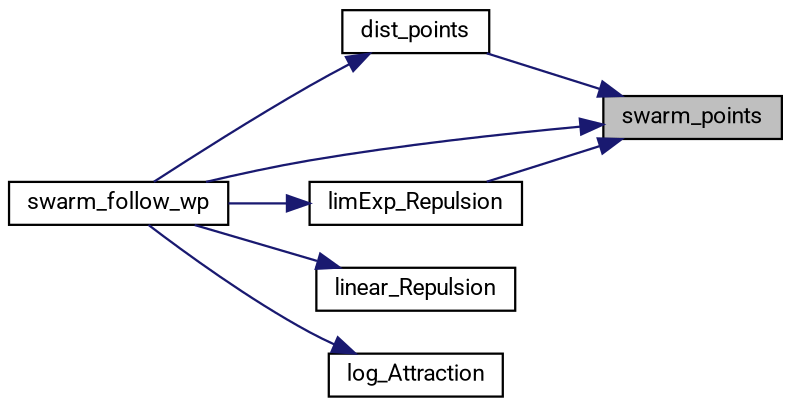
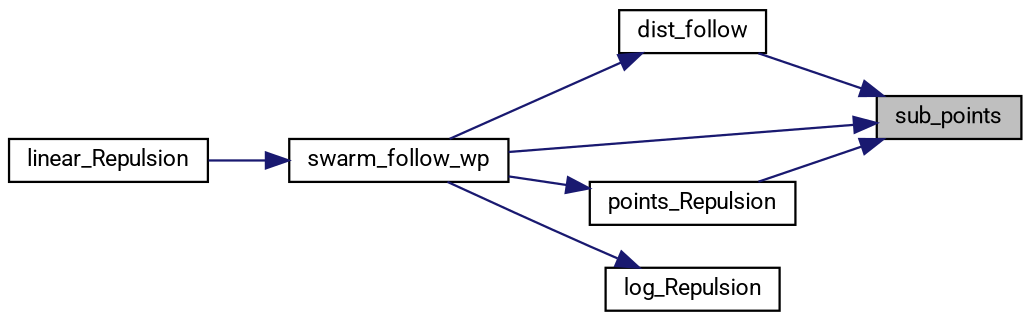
node "dist_points": label "dist_points" -> "dist_follow"
node "swarm_points": label "swarm_points" -> "sub_points"
node "limExp_Repulsion": label "limExp_Repulsion" -> "points_Repulsion"
edge "swarm_follow_wp" -> "linear_Repulsion": reversed
node "log_Attraction": label "log_Attraction" -> "log_Repulsion"
